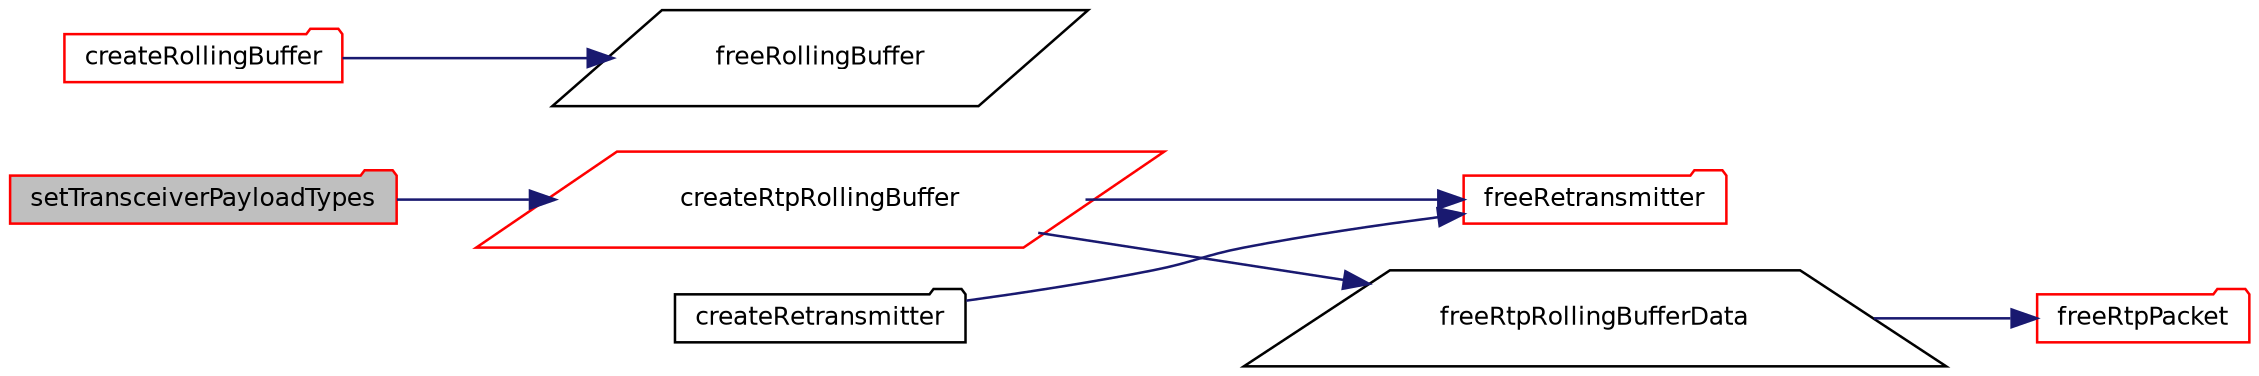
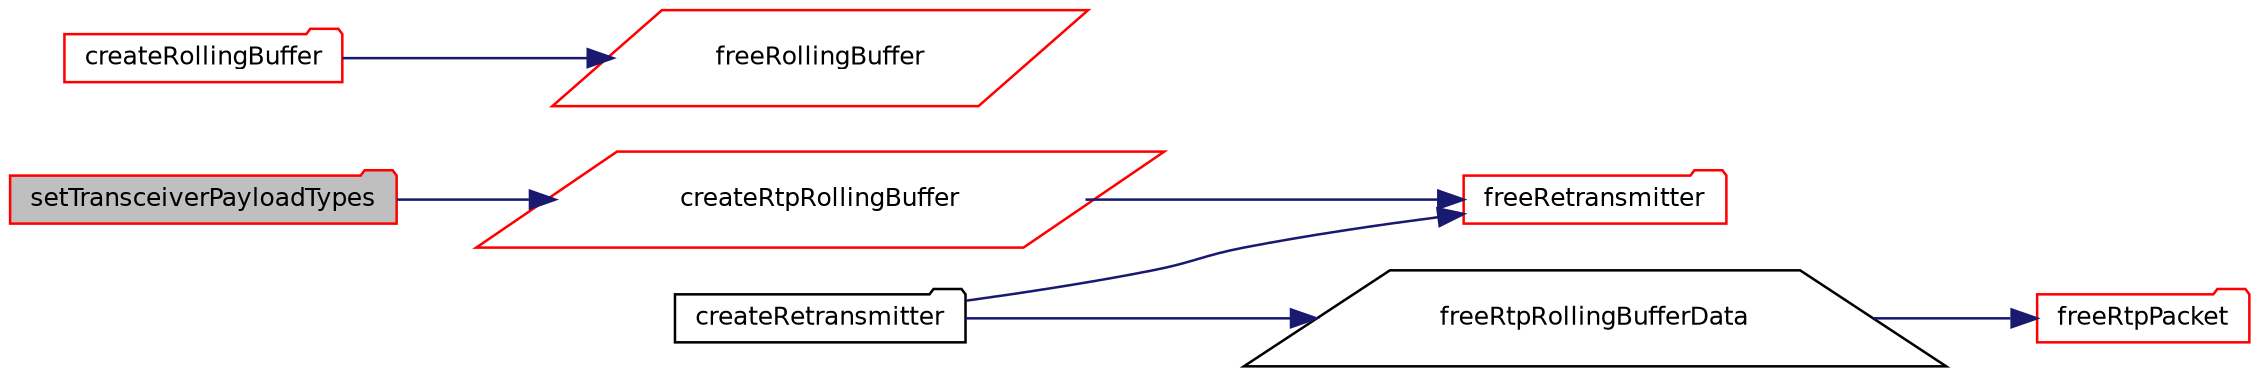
node "freeRollingBuffer": color black -> red
edge "createRtpRollingBuffer" -> "freeRtpRollingBufferData": now "createRetransmitter" -> "freeRtpRollingBufferData"
